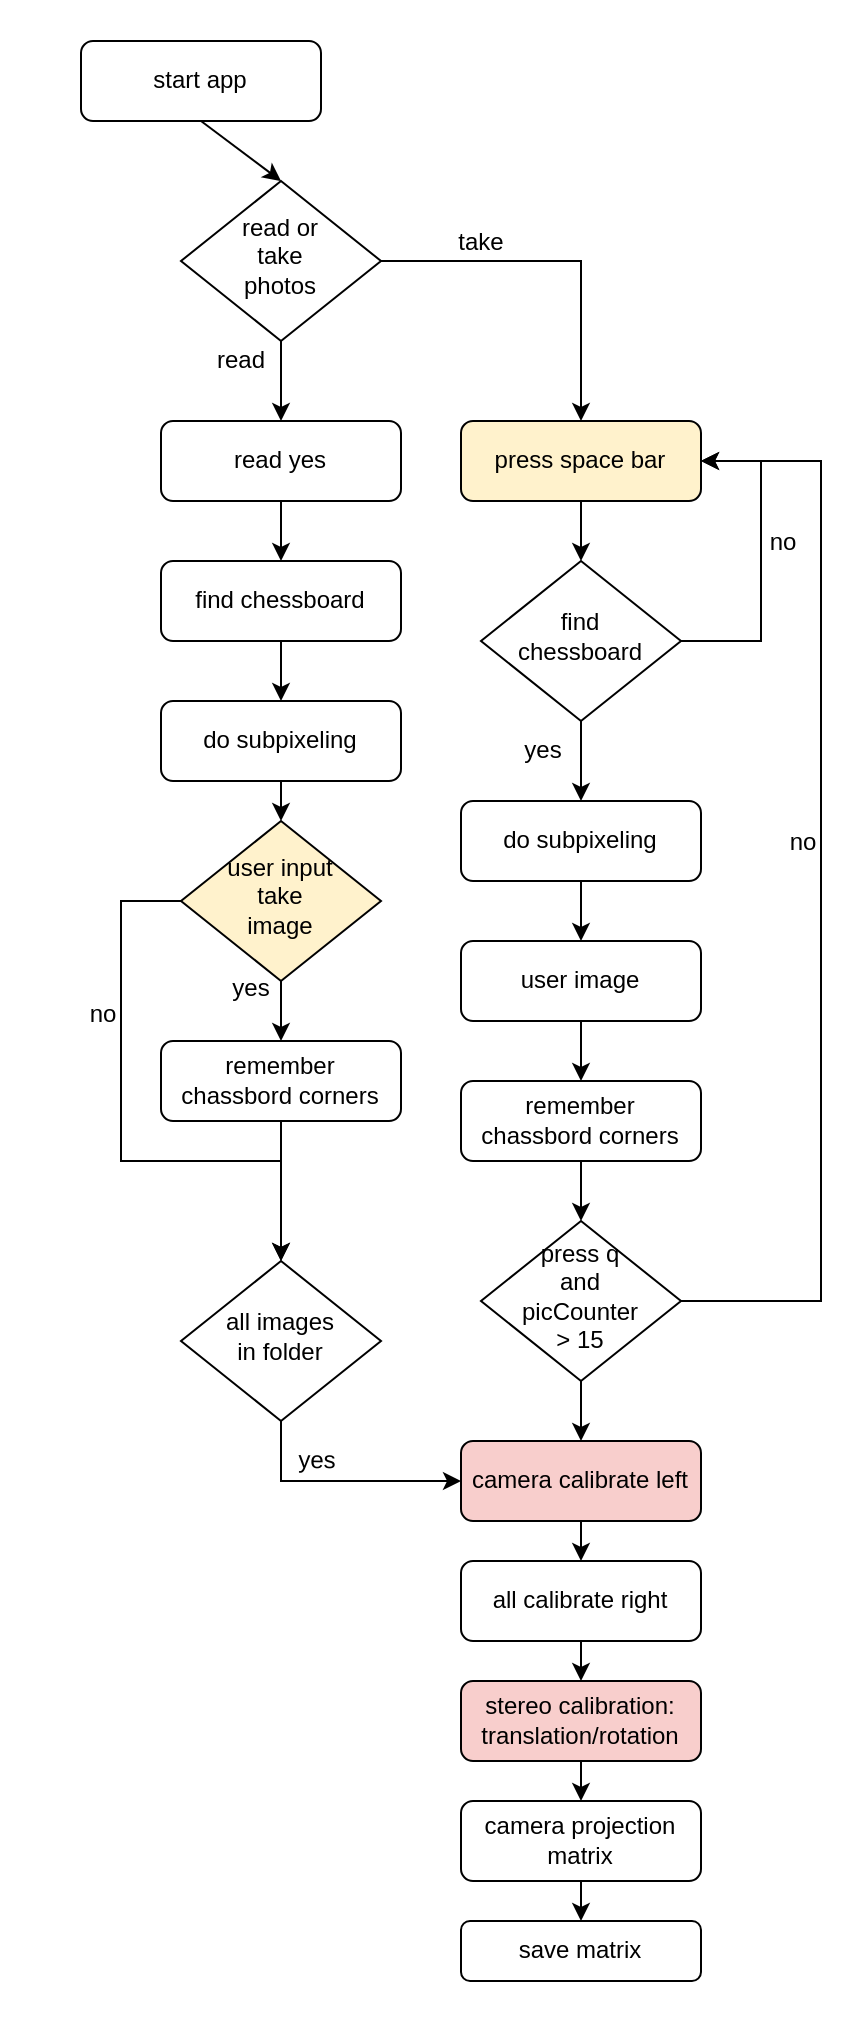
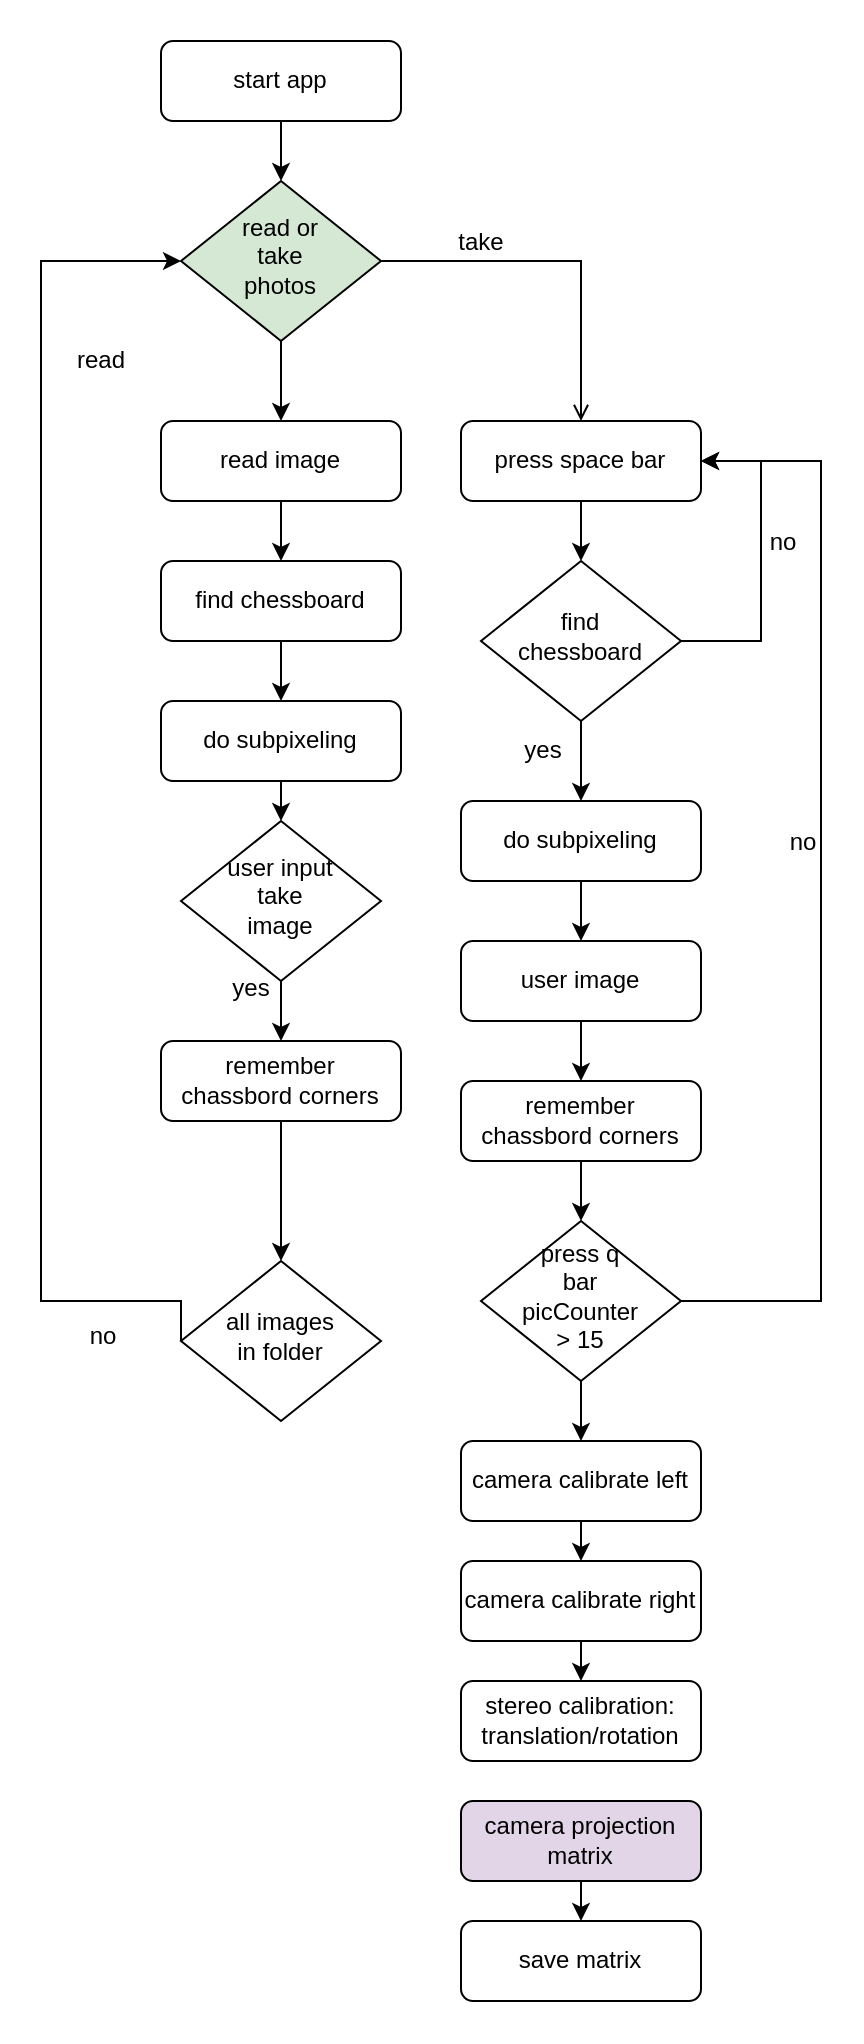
node "start app": moved (201, 81) -> (281, 81)
node "read or take photos": fillcolor #ffffff -> #d5e8d4
node "read": moved (241, 361) -> (101, 361)
edge "read or take photos" -> "press space bar": arrowhead classic -> open
node "read yes": label "read yes" -> "read image"
node "press space bar": fillcolor #fff2cc -> #ffffff
edge "all images in folder" -> "read or take photos": added, label "no"
node "user input take image": fillcolor #fff2cc -> #ffffff
edge "user input take image" -> "all images in folder": removed, label "no"
node "press q and picCounter > 15": label "press q and picCounter > 15" -> "press q bar picCounter > 15"
edge "all images in folder" -> "camera calibrate left": removed, label "yes"
node "camera calibrate left": fillcolor #f8cecc -> #ffffff
node "all calibrate right": label "all calibrate right" -> "camera calibrate right"
node "stereo calibration: translation/rotation": fillcolor #f8cecc -> #ffffff
edge "stereo calibration: translation/rotation" -> "camera projection matrix": removed
node "camera projection matrix": fillcolor #ffffff -> #e1d5e7
node "save matrix": size 240x60 -> 240x80
